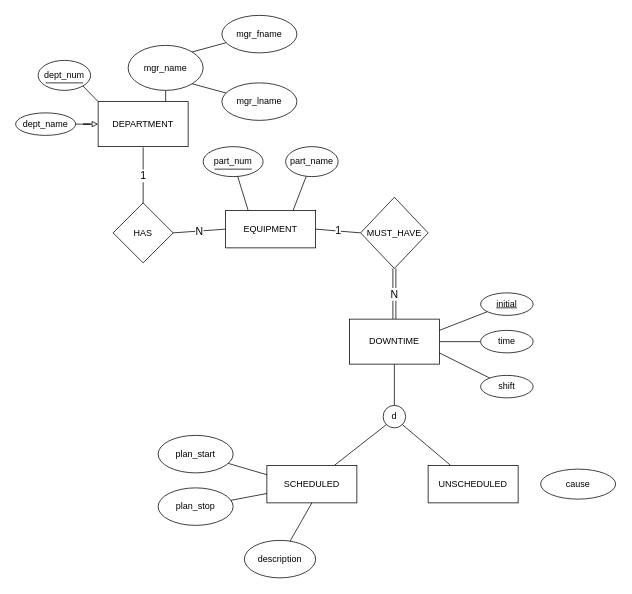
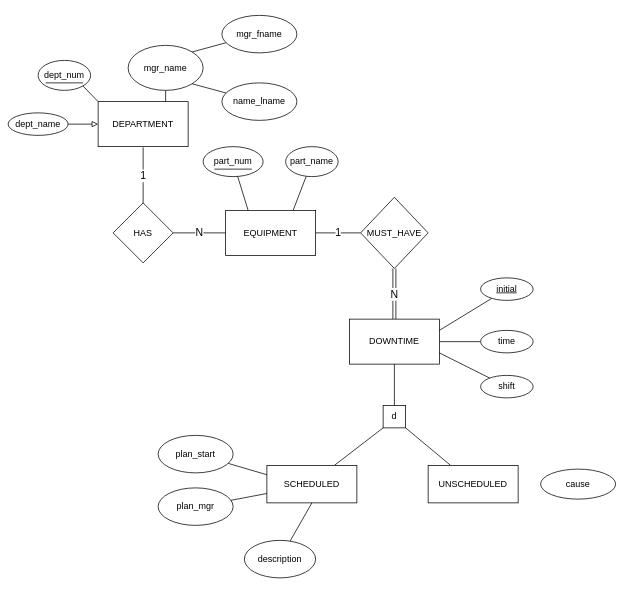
node "mgr_lname": label "mgr_lname" -> "name_lname"
node "dept_name": moved (45, 124) -> (38, 124)
node "EQUIPMENT": size 90x38 -> 90x45
node "initial": moved (507, 304) -> (507, 289)
node "d": shape ellipse -> rectangle
node "plan_stop": label "plan_stop" -> "plan_mgr"
